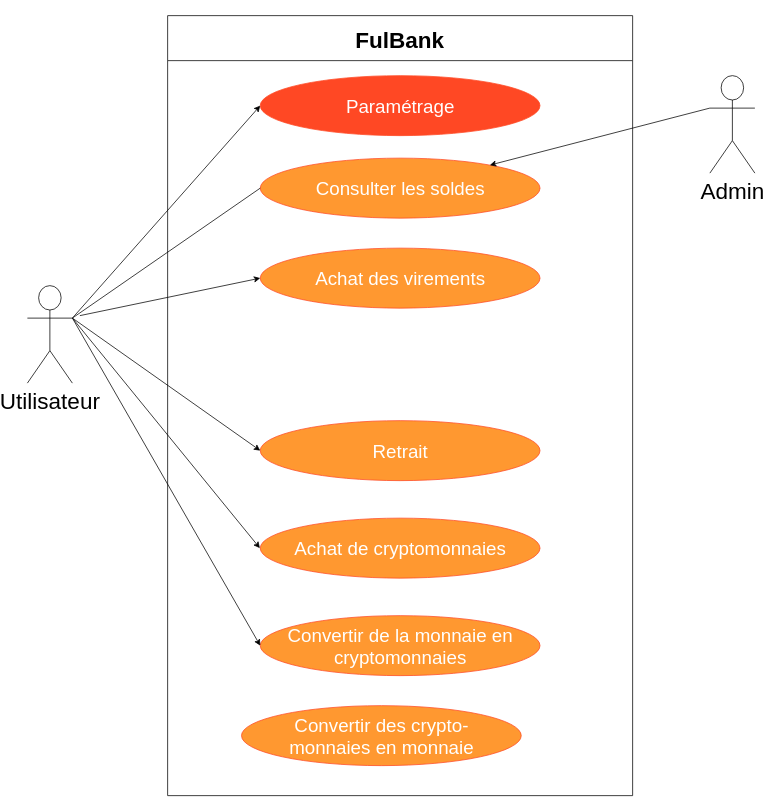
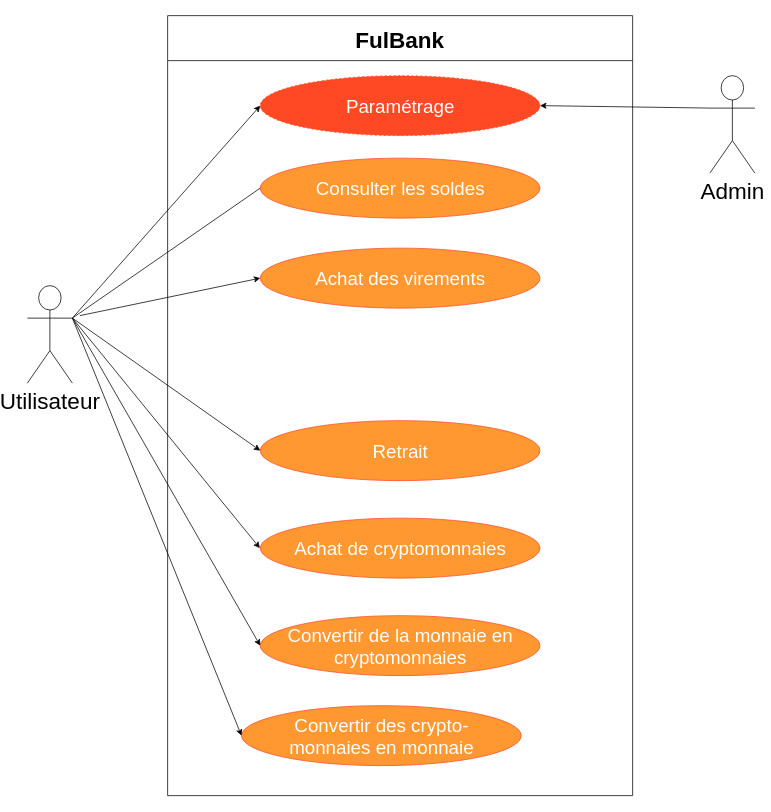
node "Paramétrage": style solid -> dashed
edge "Admin" -> "Consulter les soldes": now "Admin" -> "Paramétrage"
edge "Utilisateur" -> "Convertir des crypto- monnaies en monnaie": added
